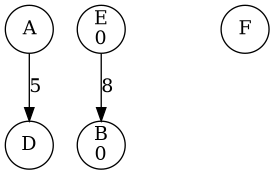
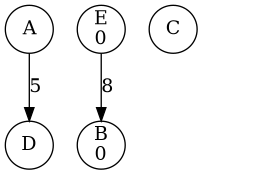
node "C": added
node "F": removed
